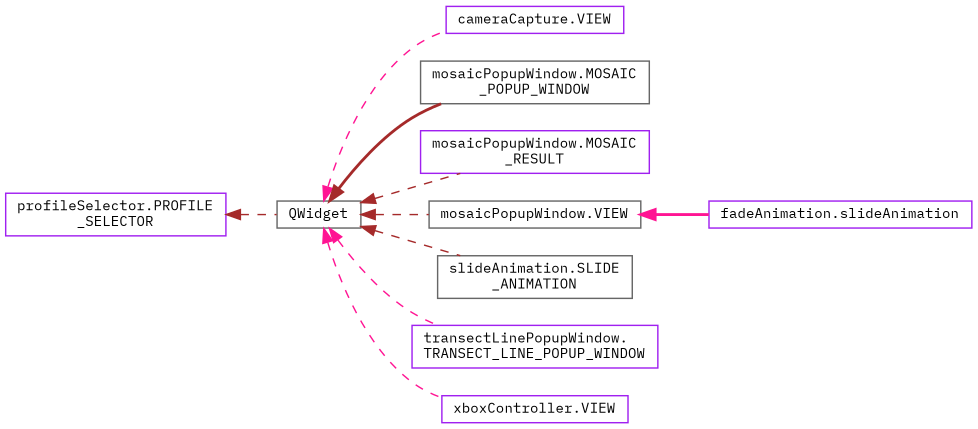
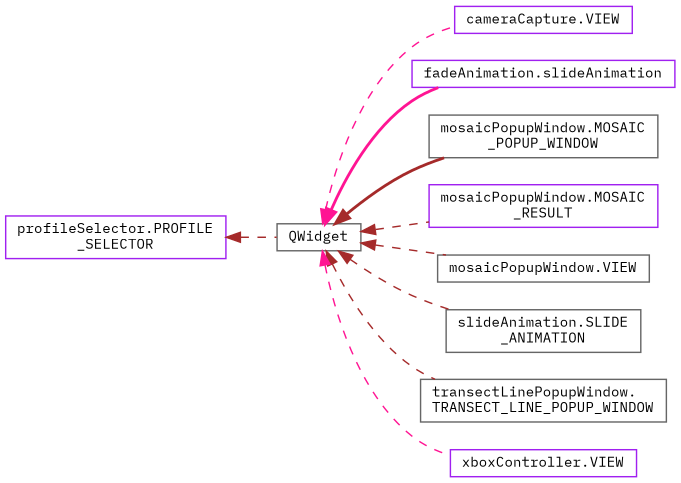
edge "fadeAnimation.slideAnimation" -> "mosaicPopupWindow.VIEW": now "fadeAnimation.slideAnimation" -> "QWidget"
edge "transectLinePopupWindow. TRANSECT_LINE_POPUP_WINDOW" -> "QWidget": color deeppink -> brown
node "transectLinePopupWindow. TRANSECT_LINE_POPUP_WINDOW": color purple -> gray40
